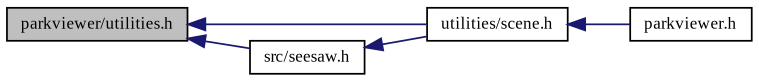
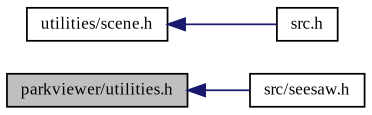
edge "utilities/scene.h" -> "parkviewer/utilities.h": removed
node "parkviewer.h": label "parkviewer.h" -> "src.h"
edge "utilities/scene.h" -> "src/seesaw.h": removed
